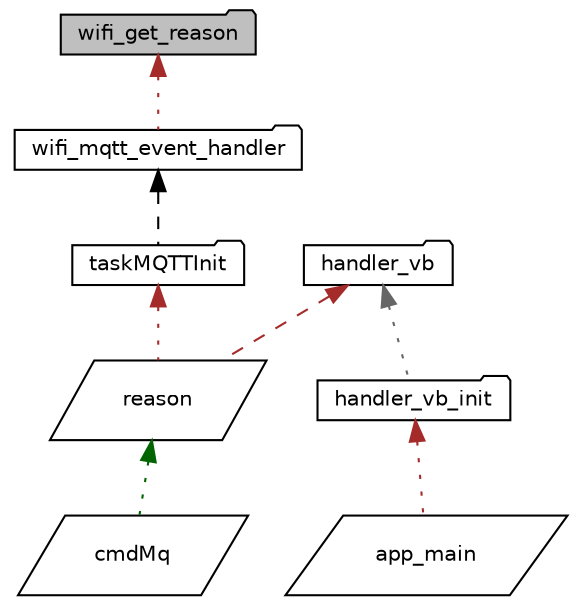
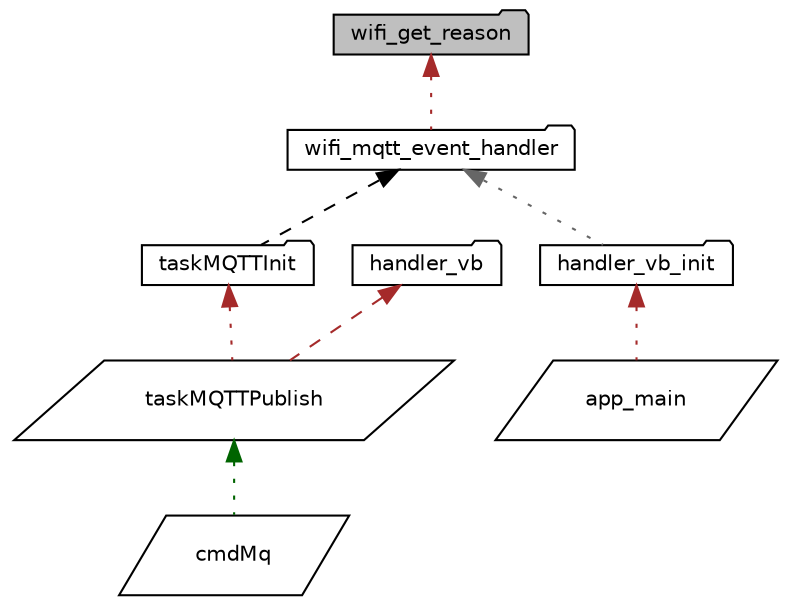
edge "handler_vb_init" -> "handler_vb": now "handler_vb_init" -> "wifi_mqtt_event_handler"
node "reason": label "reason" -> "taskMQTTPublish"
